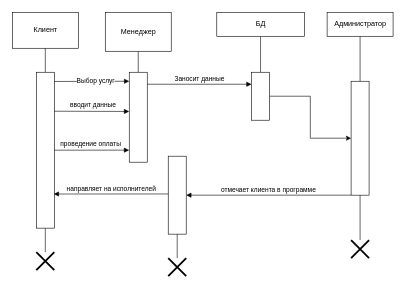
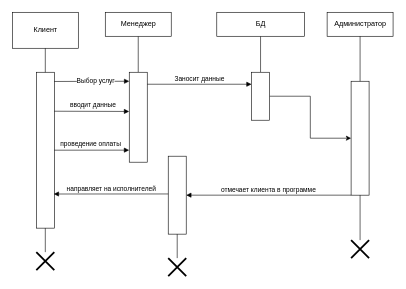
node "Менеджер": size 66x39 -> 66x24
